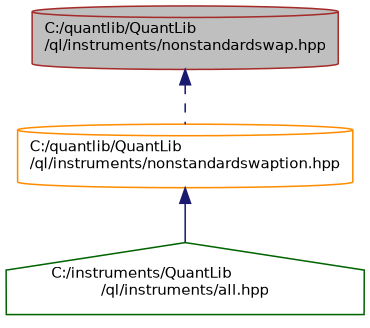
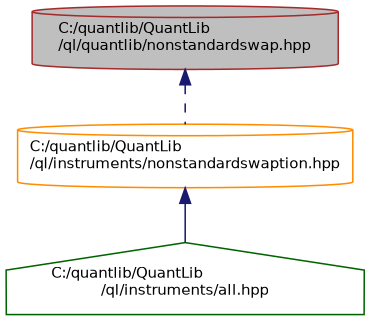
node "C:/quantlib/QuantLib /ql/instruments/nonstandardswap.hpp": label "C:/quantlib/QuantLib /ql/instruments/nonstandardswap.hpp" -> "C:/quantlib/QuantLib /ql/quantlib/nonstandardswap.hpp"
node "C:/instruments/QuantLib /ql/instruments/all.hpp": label "C:/instruments/QuantLib /ql/instruments/all.hpp" -> "C:/quantlib/QuantLib /ql/instruments/all.hpp"
